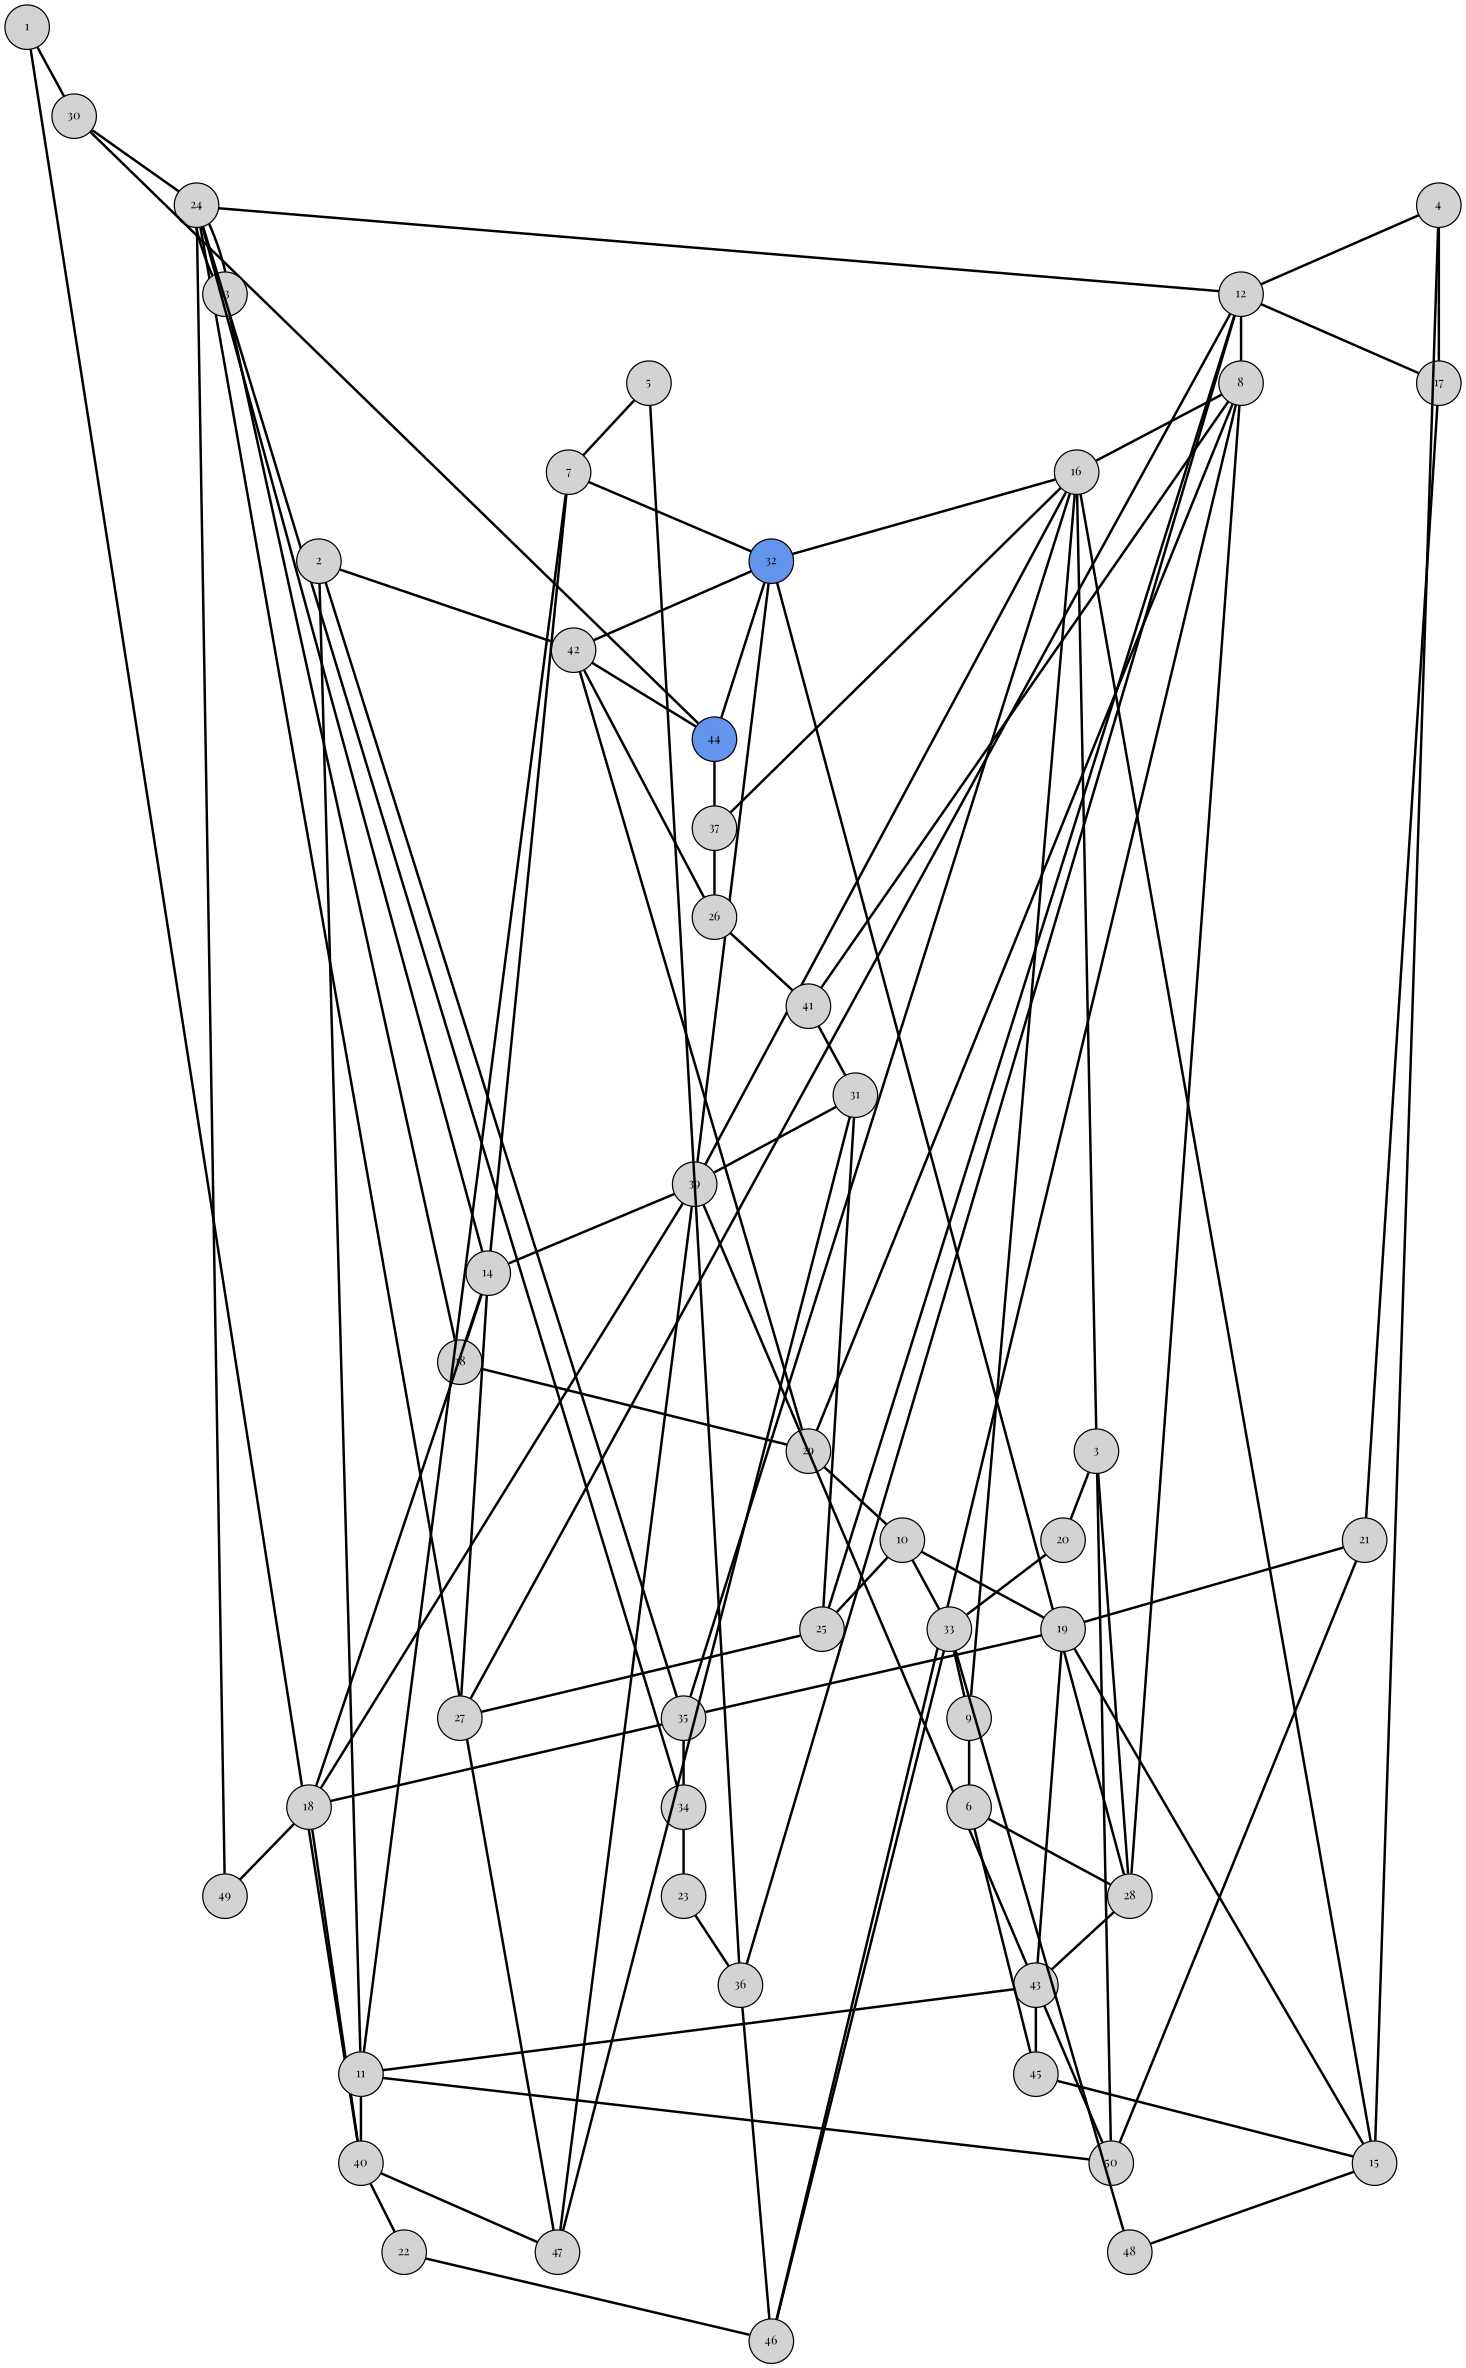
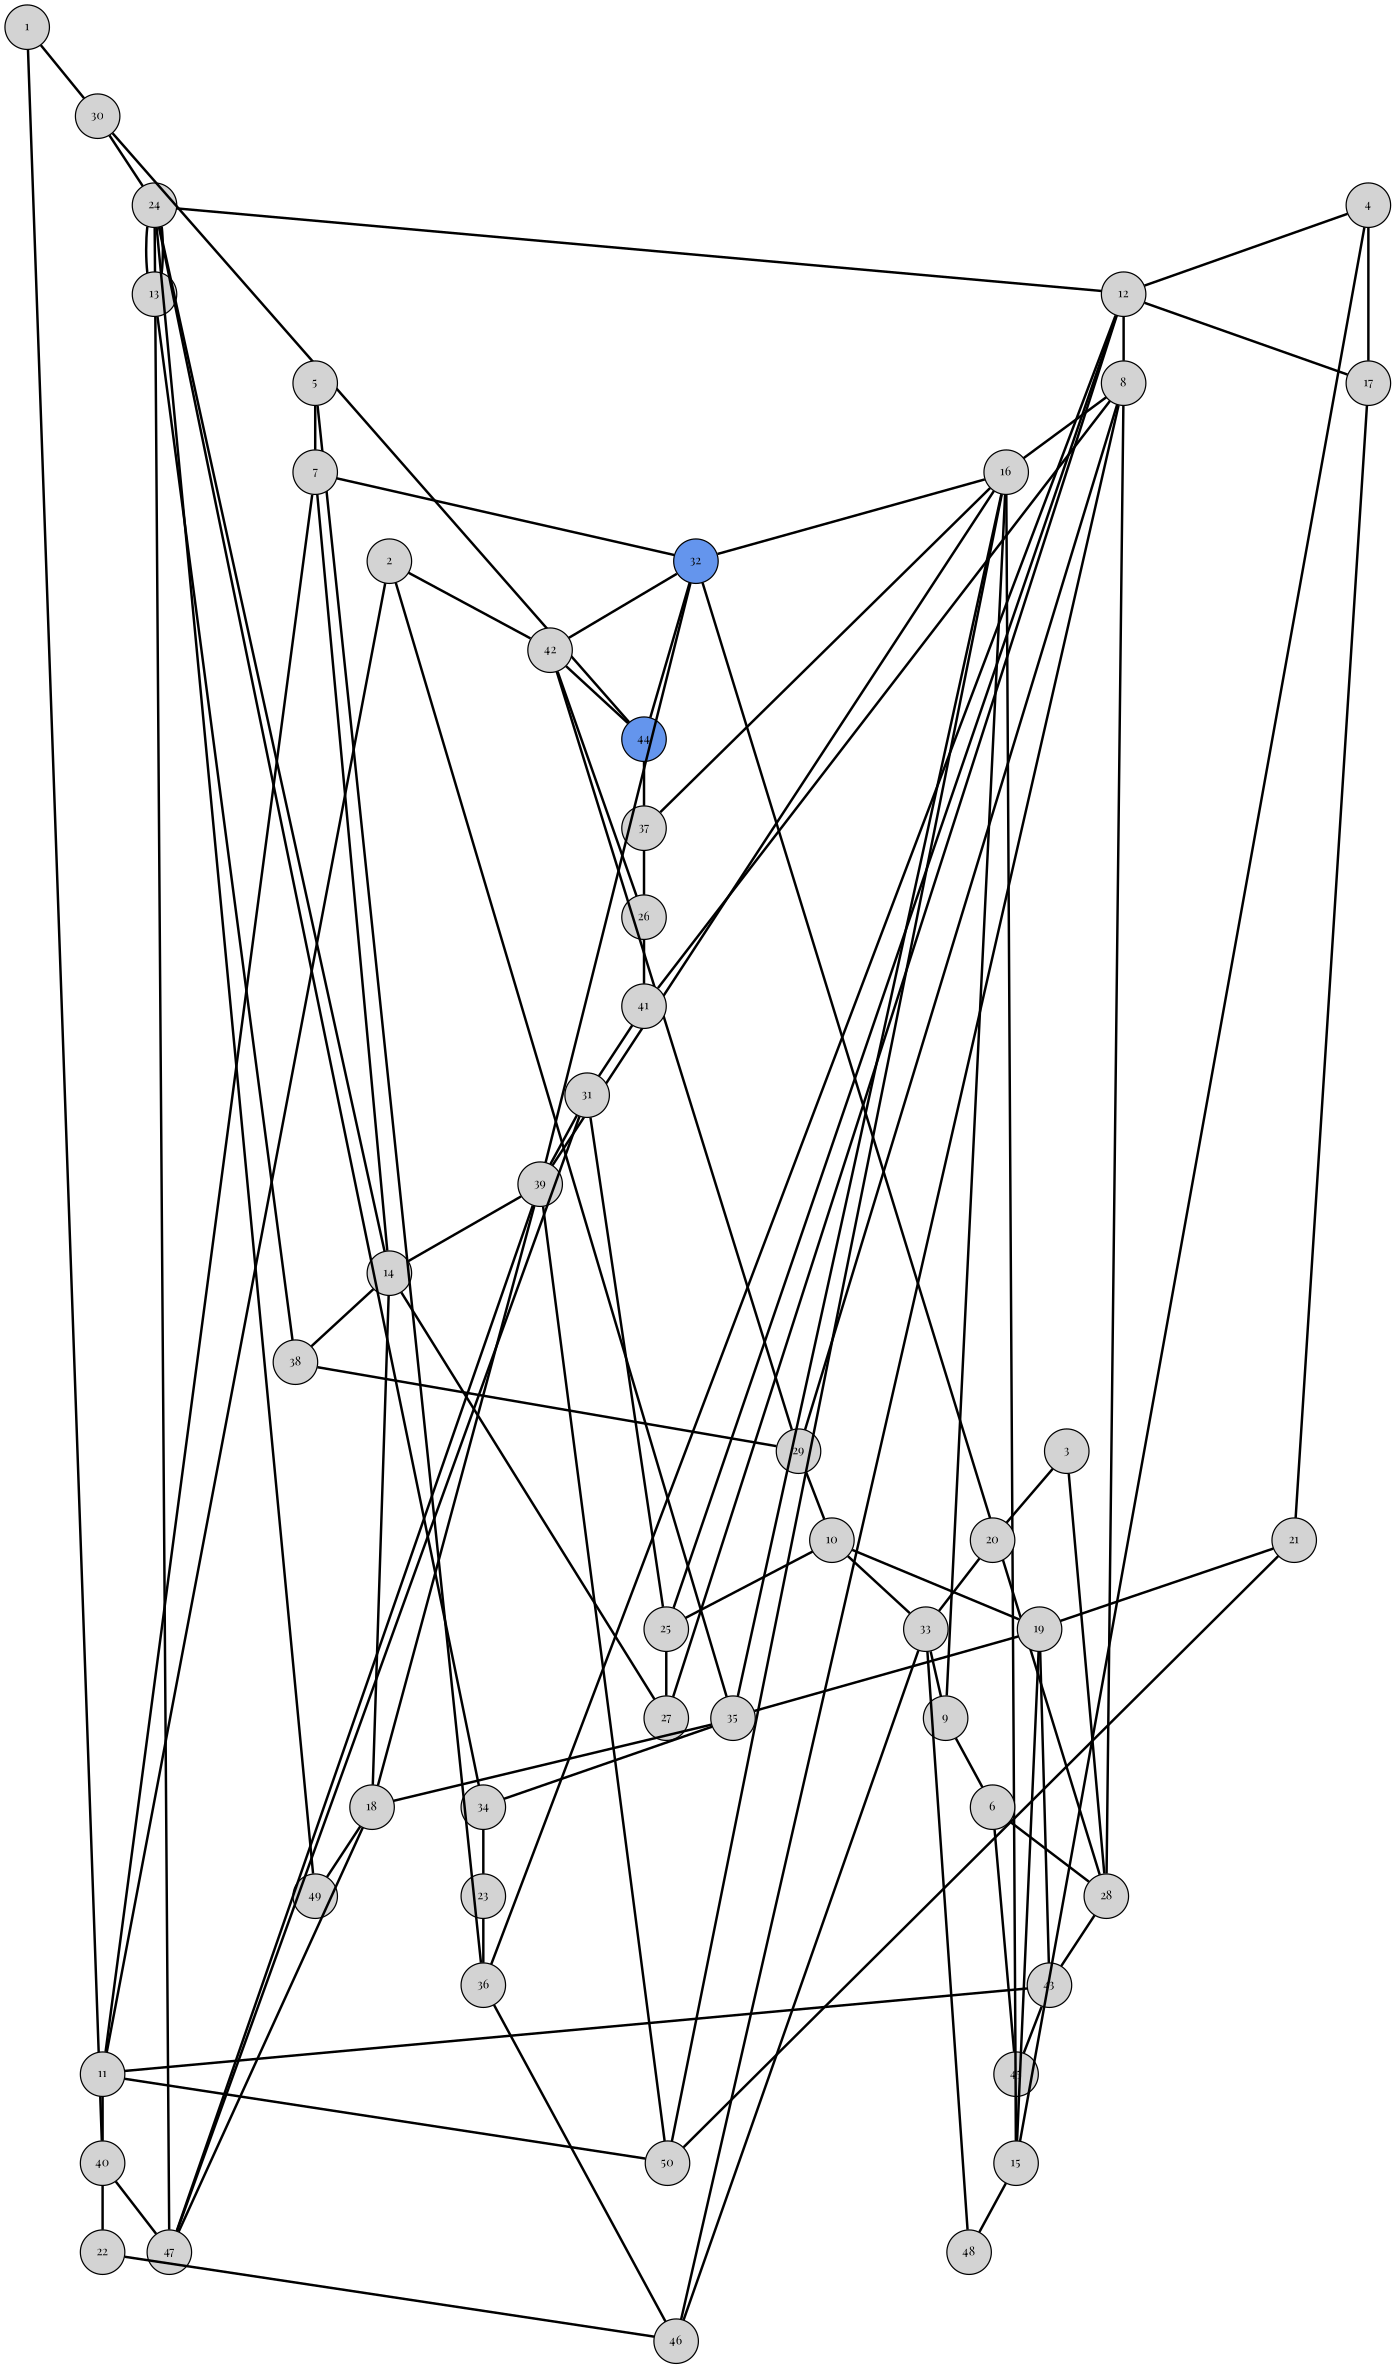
edge "18" -- "40": now "18" -- "47"
